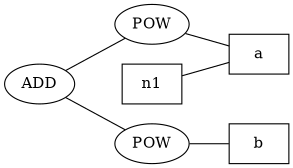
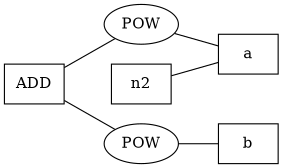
node "ADD": shape ellipse -> box
node "n1": label "n1" -> "n2"
